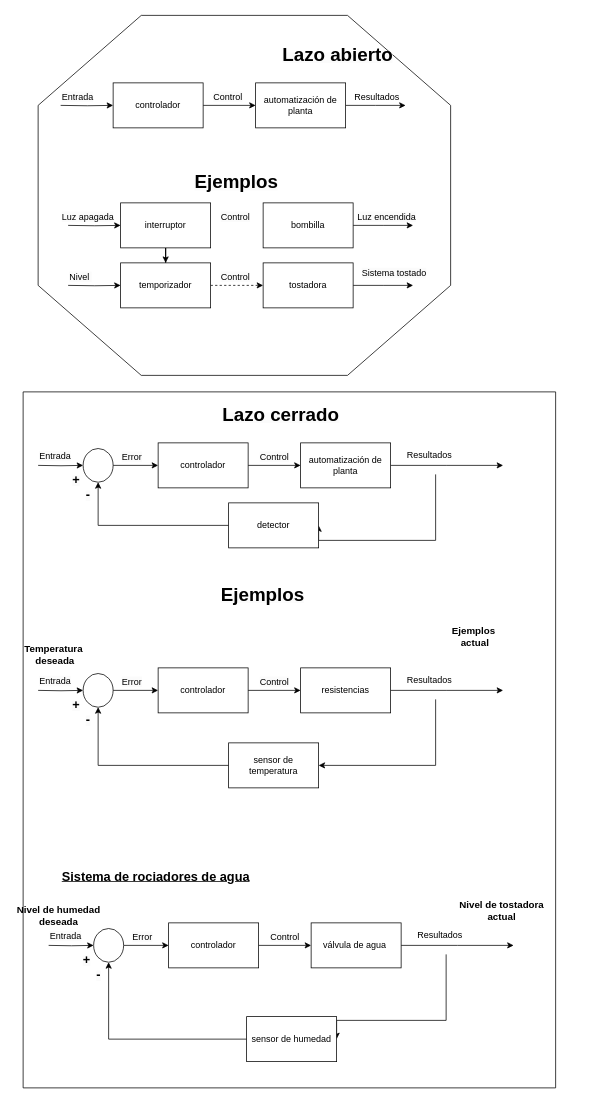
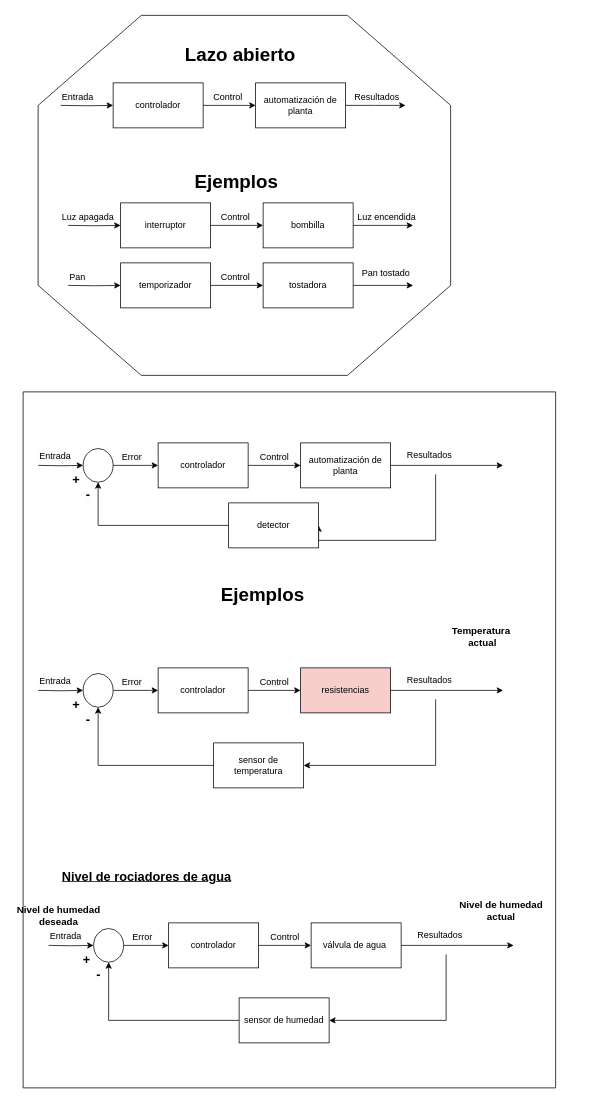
node "Lazo abierto": moved (345, 53) -> (247, 53)
edge "interruptor" -> "temporizador": now "interruptor" -> "bombilla"
node "Sistema tostado": label "Sistema tostado" -> "Pan tostado"
node "Nivel": label "Nivel" -> "Pan"
edge "temporizador" -> "tostadora": style dashed -> solid
node "Lazo cerrado": removed
node "Ejemplos actual": label "Ejemplos actual" -> "Temperatura actual"
node "Temperatura deseada": removed
node "resistencias": fillcolor #ffffff -> #f8cecc
node "sensor de temperatura": moved (273, 765) -> (258, 765)
node "Sistema de rociadores de agua": label "Sistema de rociadores de agua" -> "Nivel de rociadores de agua"
node "Nivel de tostadora actual": label "Nivel de tostadora actual" -> "Nivel de humedad actual"
node "sensor de humedad": moved (291, 1039) -> (284, 1020)
